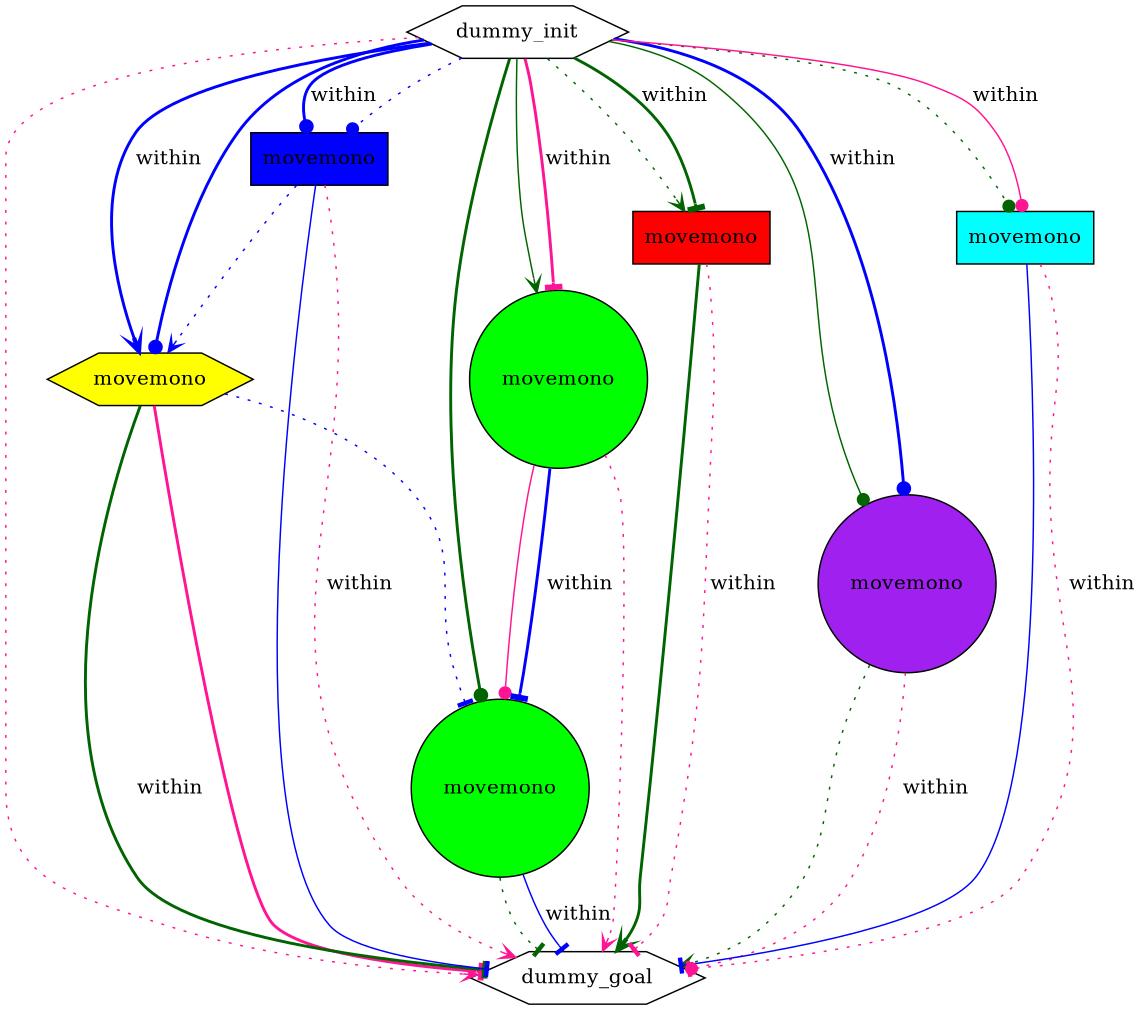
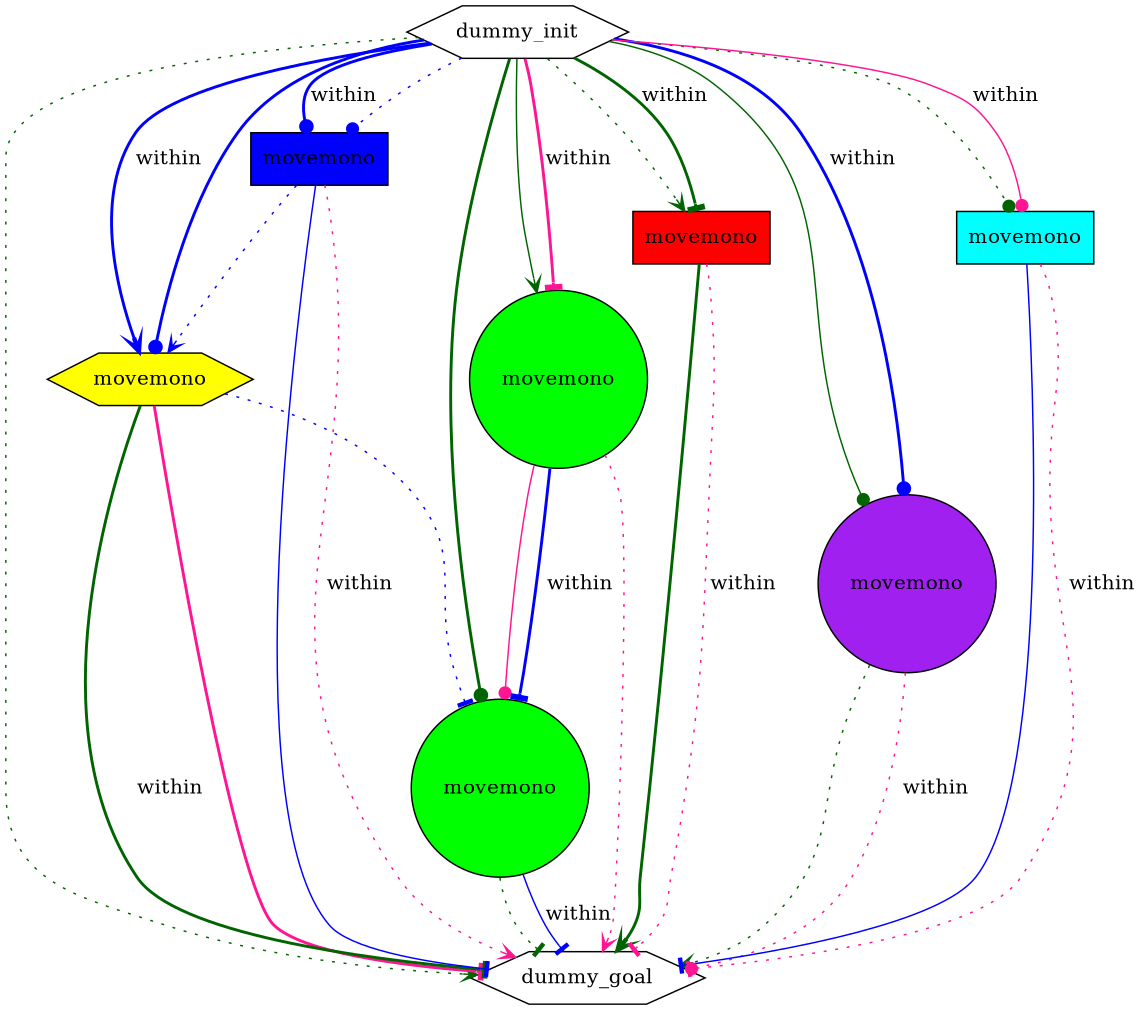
edge "dummy_init" -> "dummy_goal": color deeppink -> darkgreen
